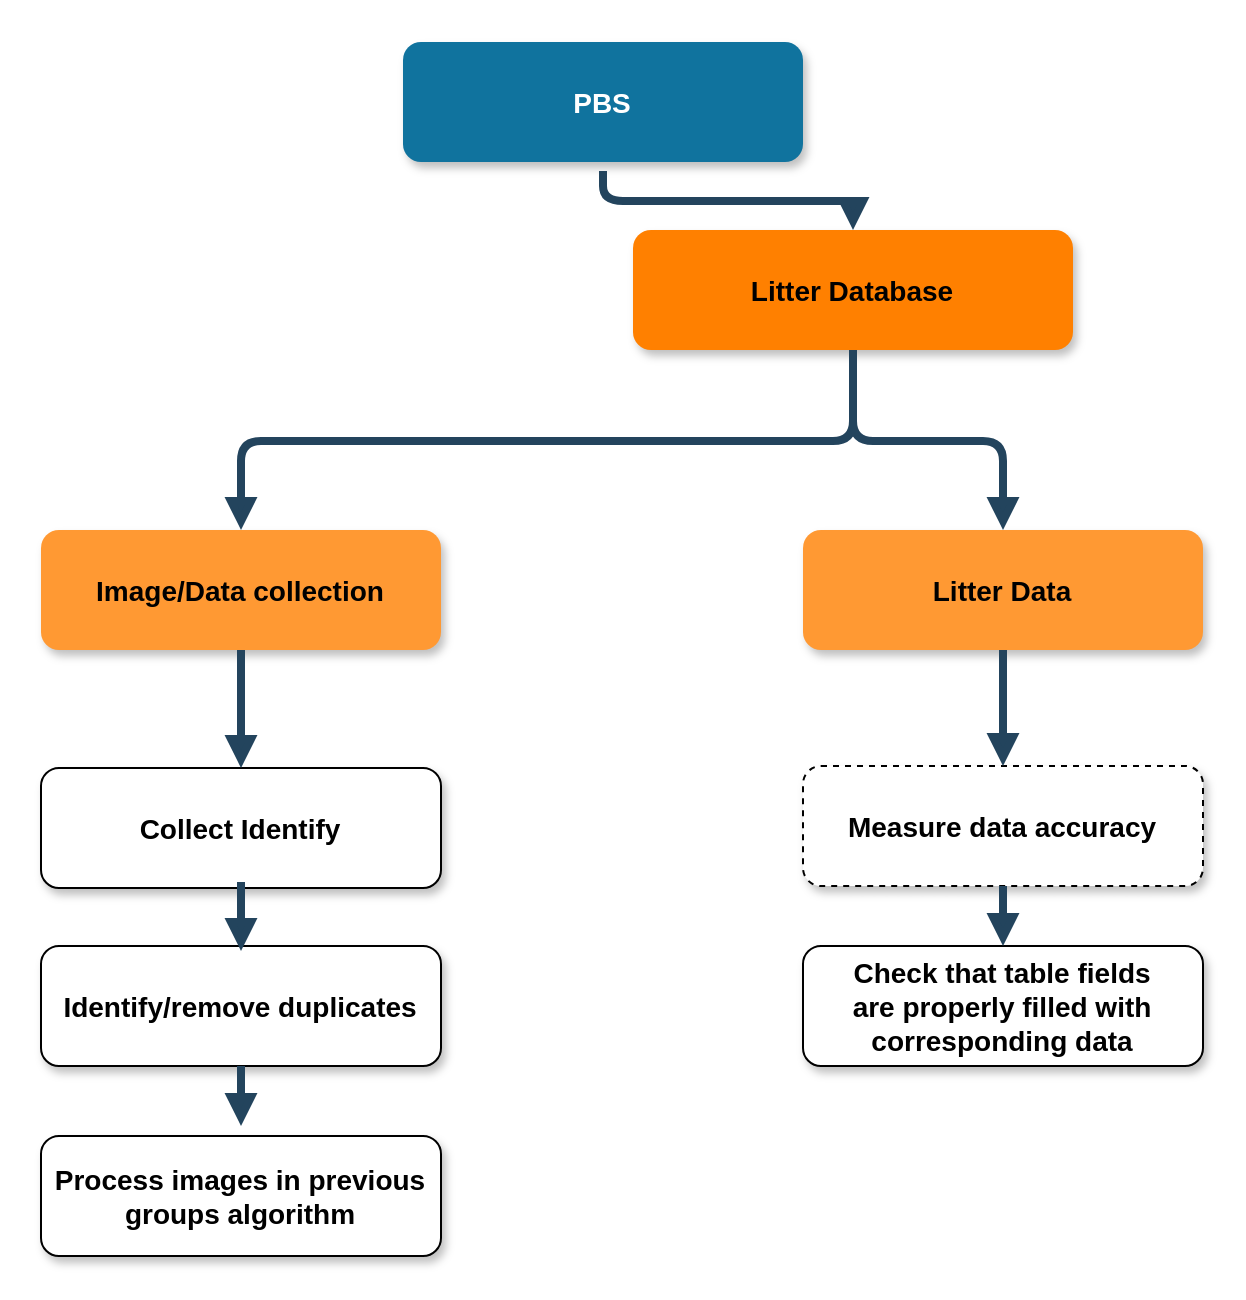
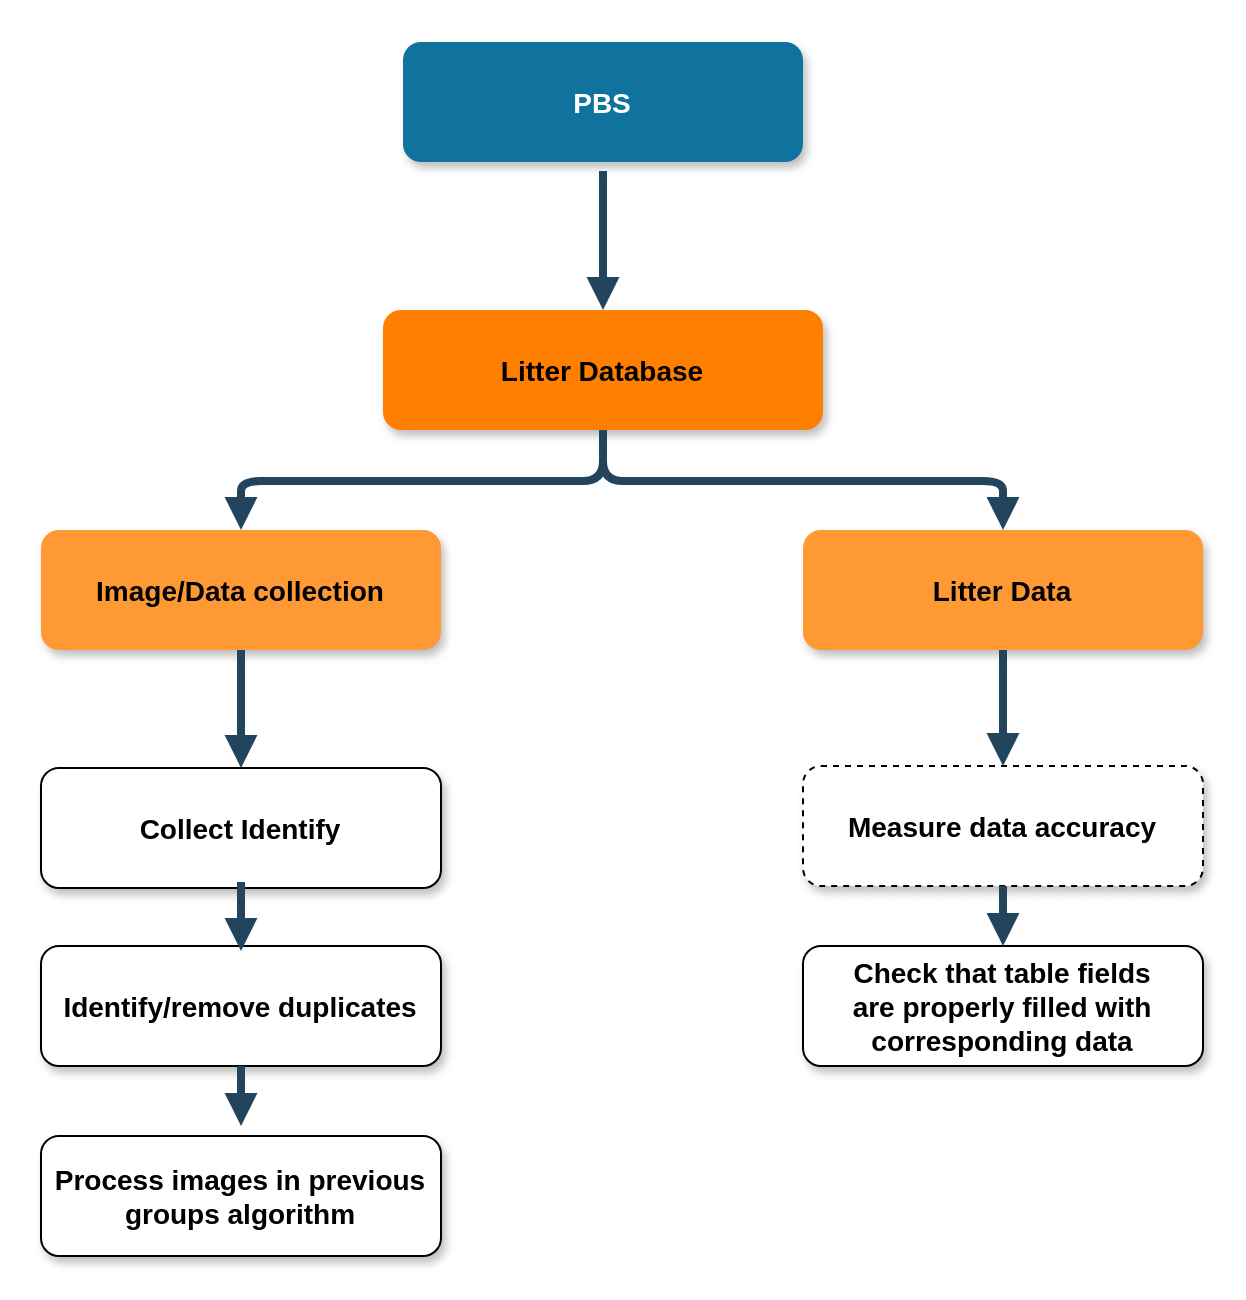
node "Litter Database": moved (853, 290) -> (603, 370)
